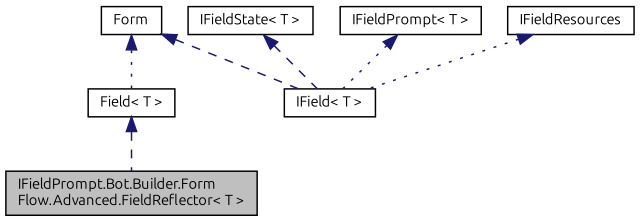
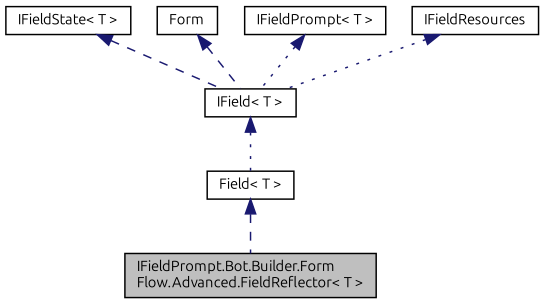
edge "Field< T >" -> "Form": now "Field< T >" -> "IField< T >"
